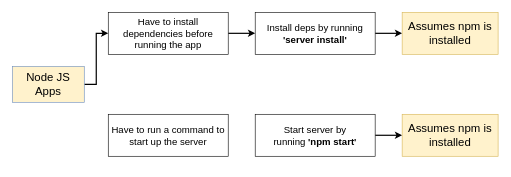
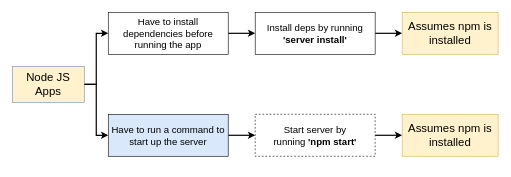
edge "Node JS Apps" -> "Have to run a command to start up the server": added
node "Have to run a command to start up the server": fillcolor #ffffff -> #dae8fc
edge "Have to run a command to start up the server" -> "Start server by running 'npm start'": added
node "Start server by running 'npm start'": style solid -> dashed
